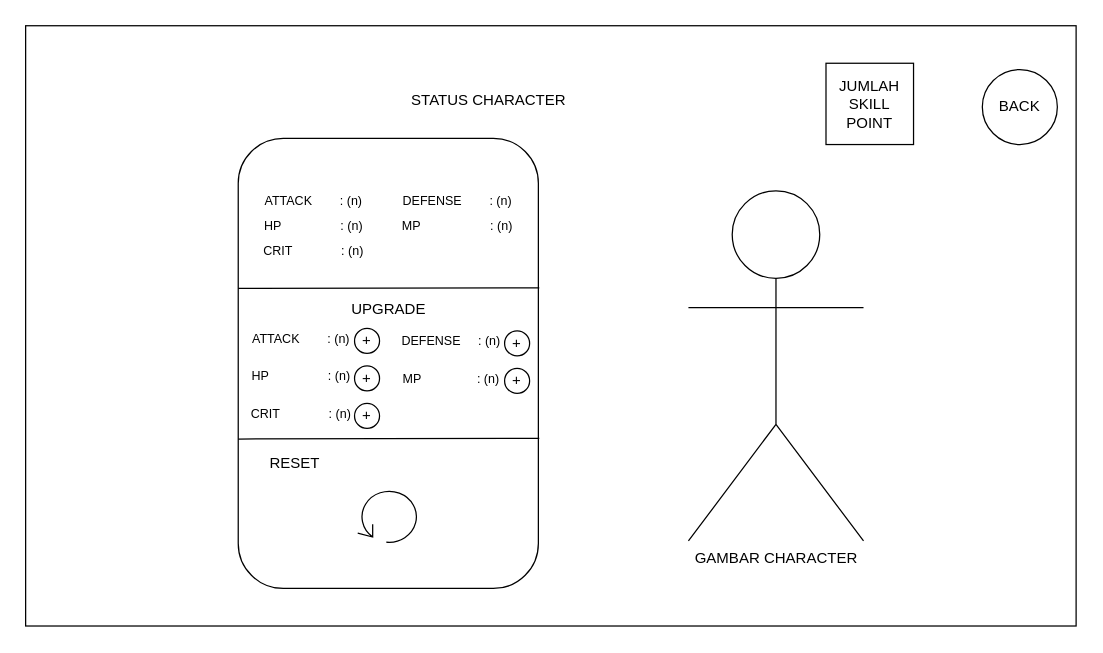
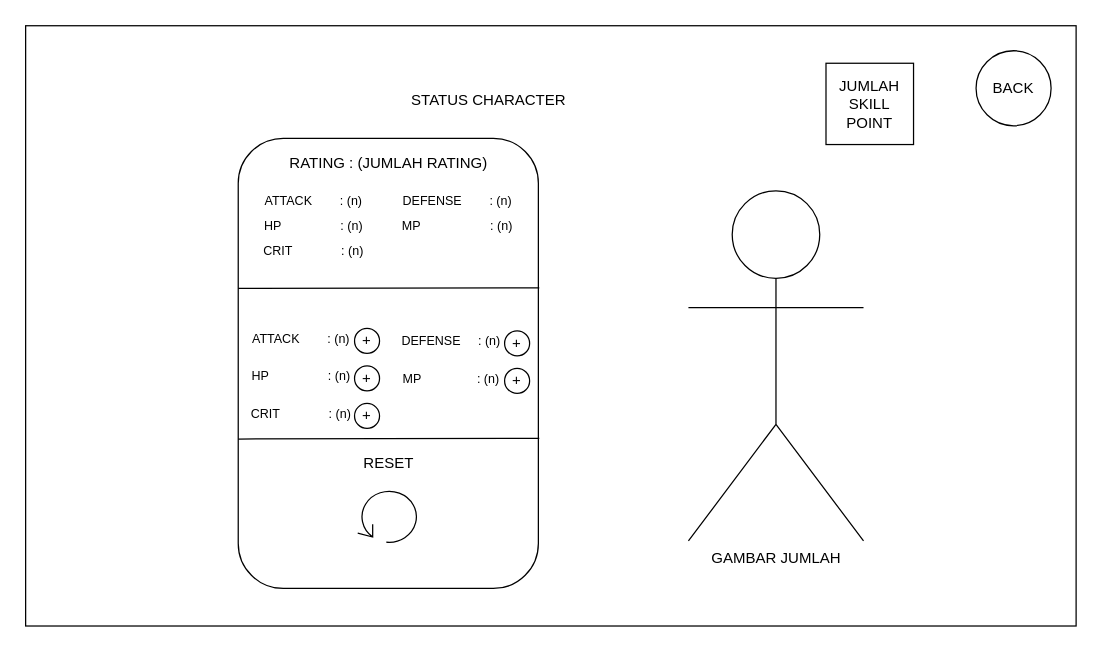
node "BACK": moved (1019, 107) -> (1013, 88)
node "RATING : (JUMLAH RATING)": added
node "UPGRADE": removed
node "RESET": moved (294, 463) -> (388, 463)
node "GAMBAR CHARACTER": label "GAMBAR CHARACTER" -> "GAMBAR JUMLAH"
